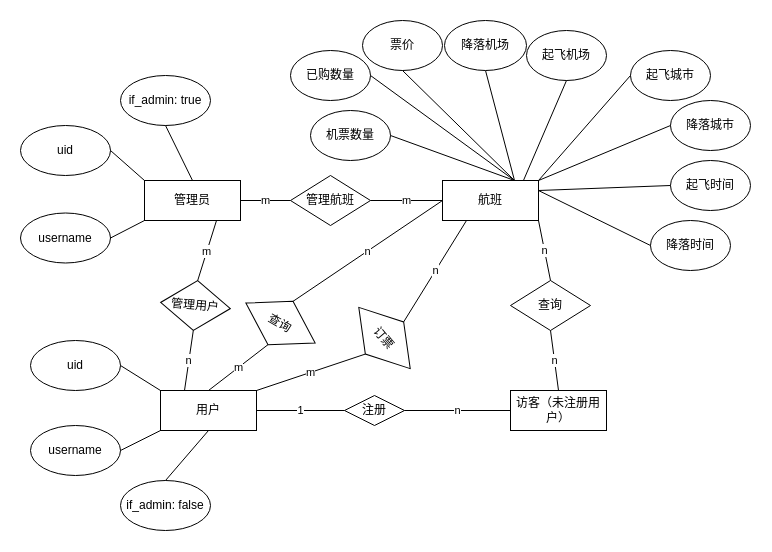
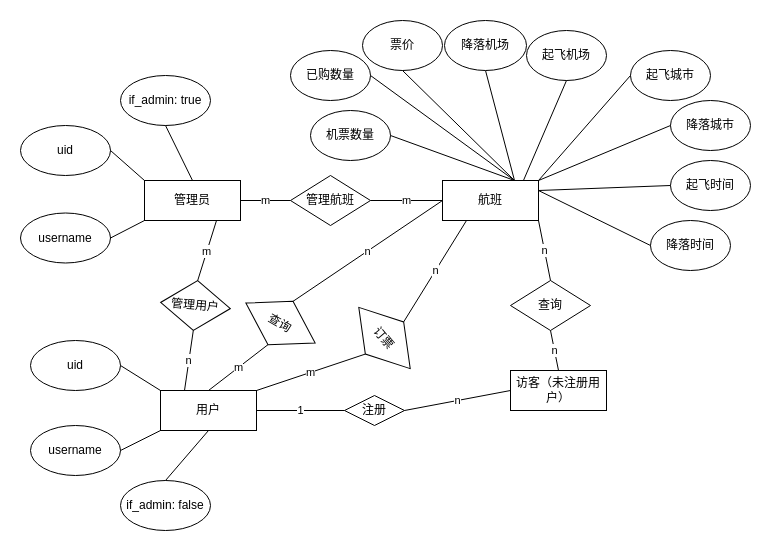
node "访客（未注册用户）": moved (559, 411) -> (559, 391)
